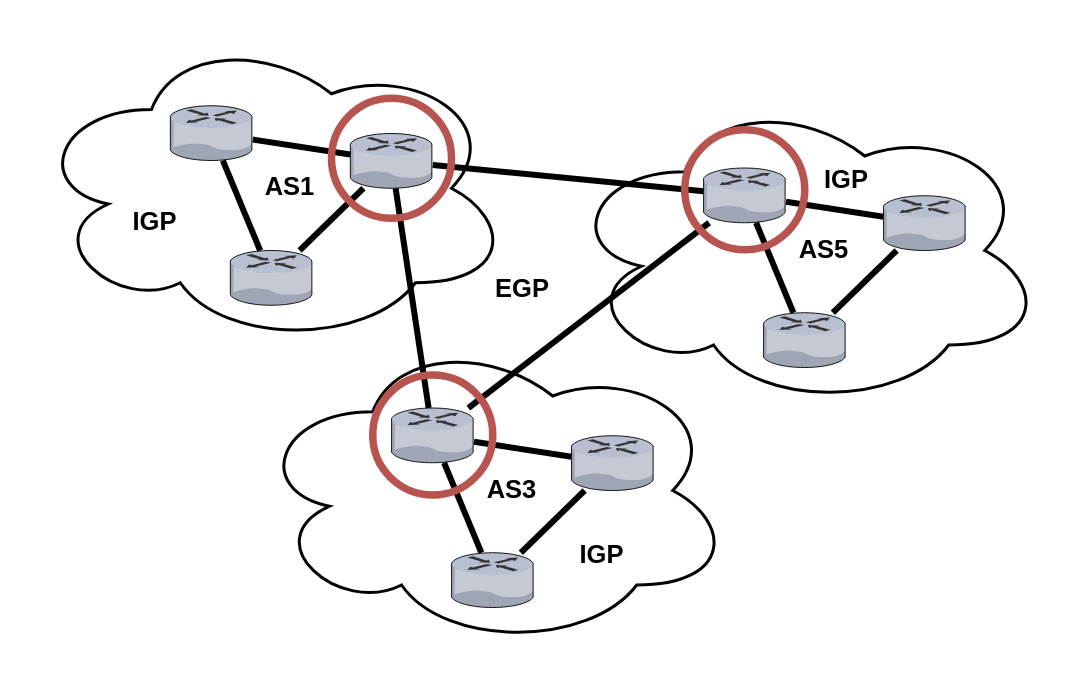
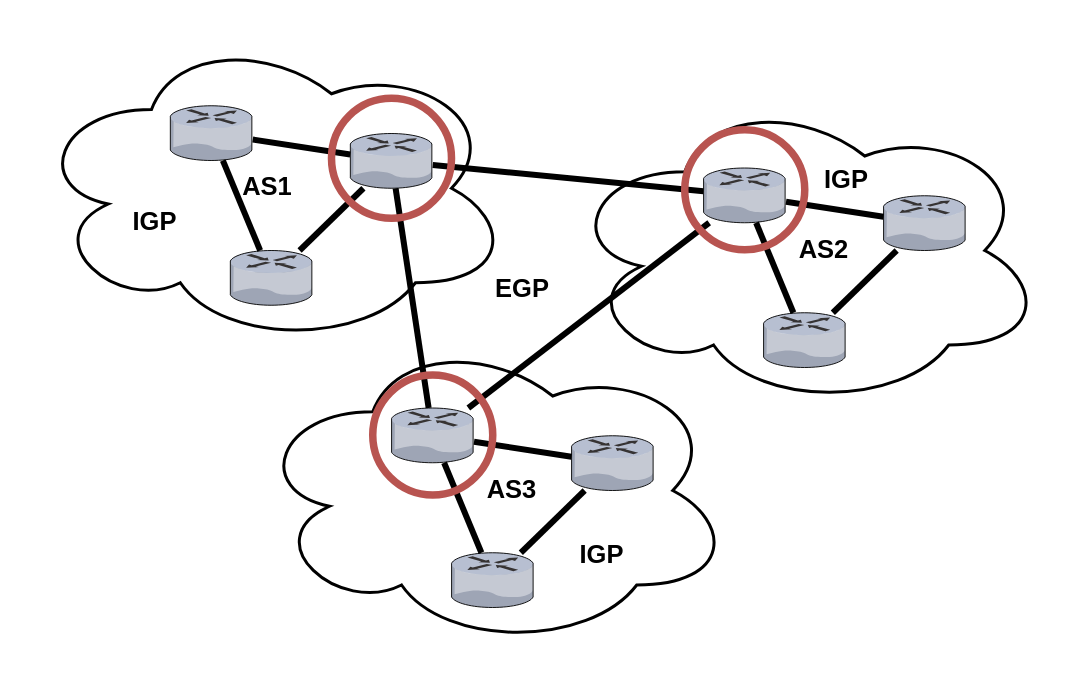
node "AS1": moved (290, 188) -> (268, 188)
node "AS5": label "AS5" -> "AS2"
